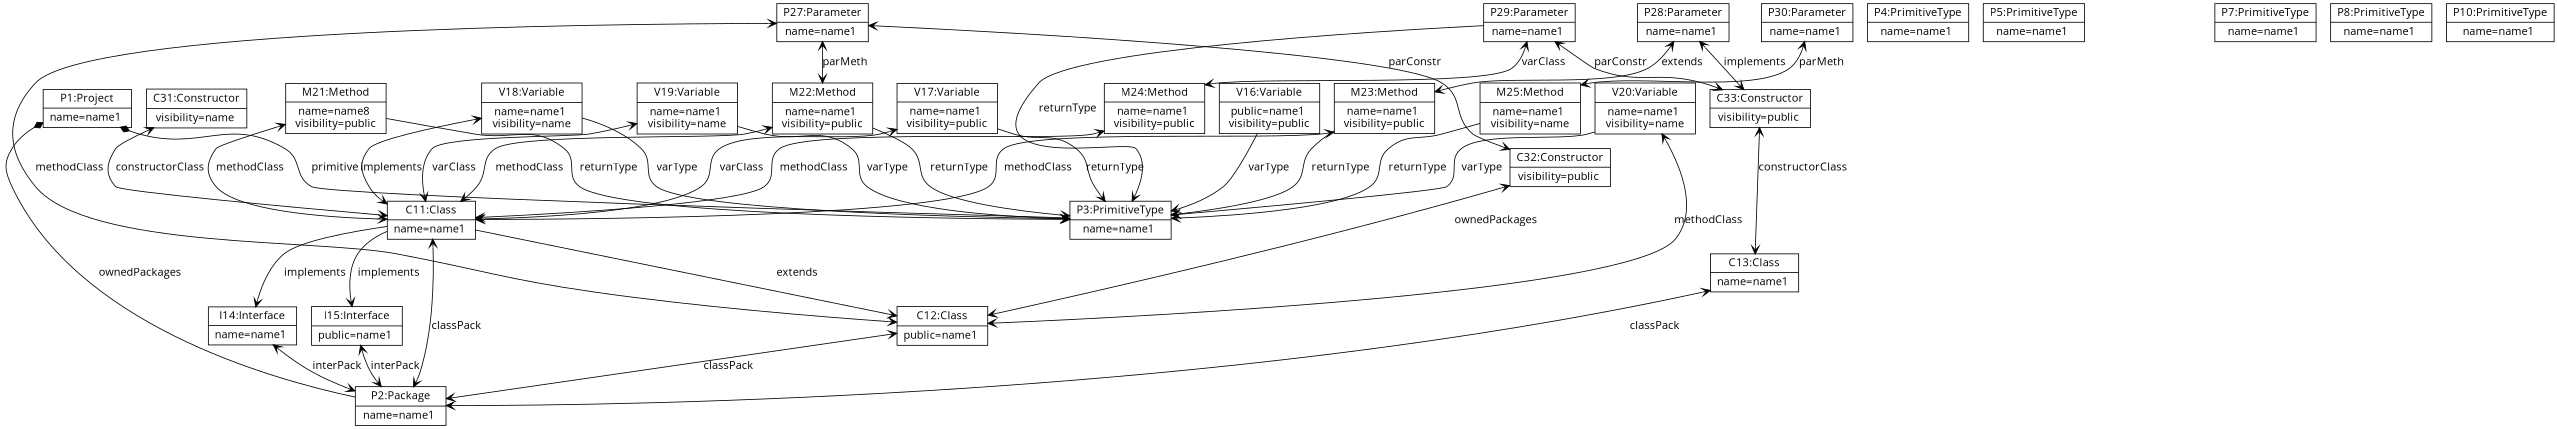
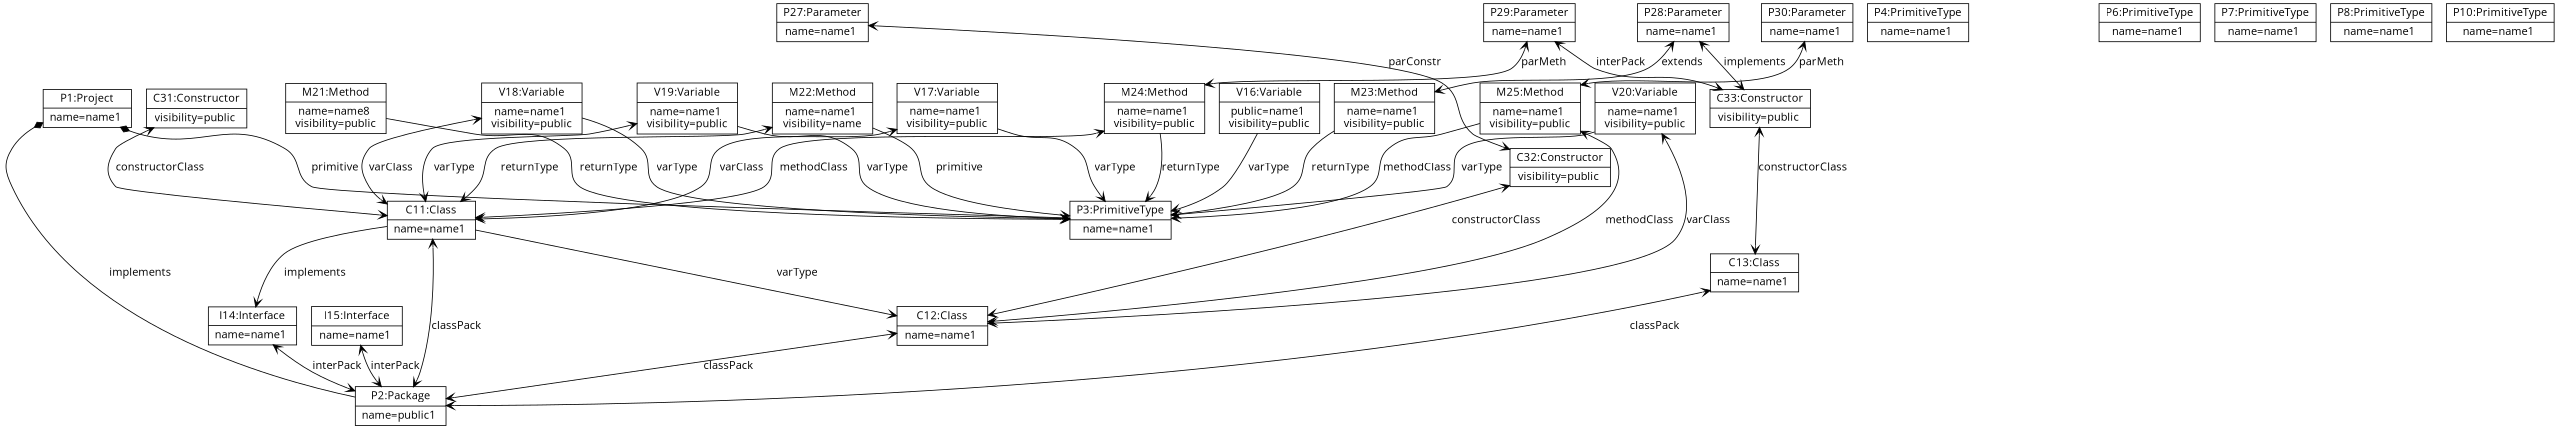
node "P5:PrimitiveType": removed
node "P6:PrimitiveType": added
edge "P29:Parameter" -- "P3:PrimitiveType": now "M24:Method" -- "P3:PrimitiveType"
edge "P27:Parameter" -- "M22:Method": removed, label "parMeth"
edge "P29:Parameter" -- "M24:Method": label "varClass" -> "parMeth"
edge "P29:Parameter" -- "C33:Constructor": label "parConstr" -> "interPack"
node "C31:Constructor": text "visibility=name" -> "visibility=public"
node "V18:Variable": text "visibility=name" -> "visibility=public"
node "V19:Variable": text "visibility=name" -> "visibility=public"
node "M22:Method": text "visibility=public" -> "visibility=name"
node "M25:Method": text "visibility=name" -> "visibility=public"
node "V20:Variable": text "visibility=name" -> "visibility=public"
edge "V18:Variable" -- "C11:Class": label "implements" -> "varClass"
edge "V19:Variable" -- "C11:Class": label "varClass" -> "varType"
edge "M22:Method" -- "C11:Class": label "methodClass" -> "returnType"
edge "M22:Method" -- "P3:PrimitiveType": label "returnType" -> "primitive"
edge "V17:Variable" -- "P3:PrimitiveType": label "returnType" -> "varType"
edge "M25:Method" -- "P3:PrimitiveType": label "returnType" -> "methodClass"
edge "P27:Parameter" -- "C12:Class": now "M25:Method" -- "C12:Class"
edge "M21:Method" -- "C11:Class": removed, label "methodClass"
edge "M23:Method" -- "C11:Class": removed, label "methodClass"
edge "C32:Constructor" -- "C12:Class": label "ownedPackages" -> "constructorClass"
edge "V20:Variable" -- "C12:Class": label "methodClass" -> "varClass"
edge "C11:Class" -- "I15:Interface": removed, label "implements"
edge "P1:Project" -- "P2:Package": label "ownedPackages" -> "implements"
edge "C11:Class" -- "C12:Class": label "extends" -> "varType"
node "I15:Interface": text "public=name1" -> "name=name1"
node "C12:Class": text "public=name1" -> "name=name1"
node "P2:Package": text "name=name1" -> "name=public1"
